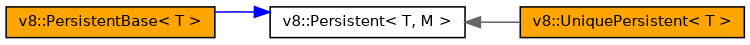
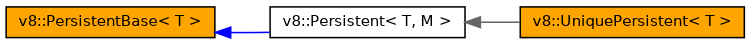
edge "v8::PersistentBase< T >" -> "v8::Persistent< T, M >": reversed
